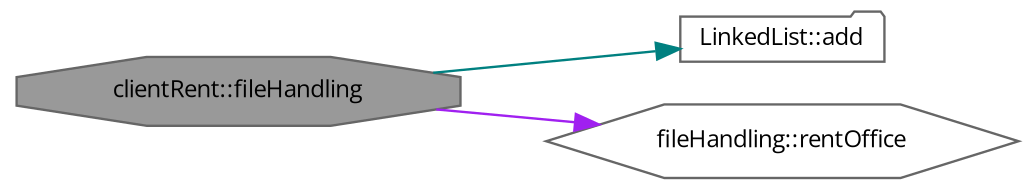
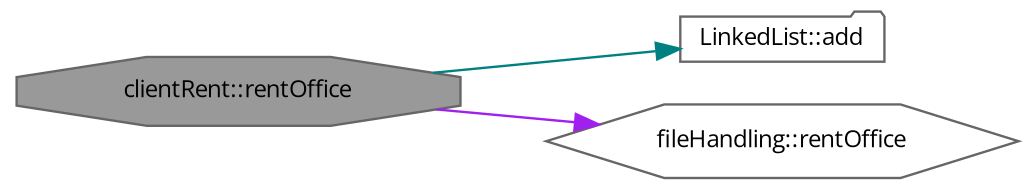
node "clientRent::fileHandling": label "clientRent::fileHandling" -> "clientRent::rentOffice"
